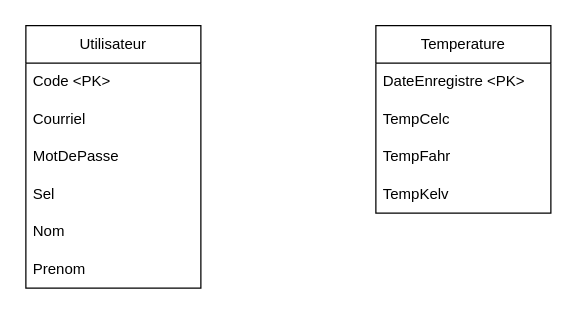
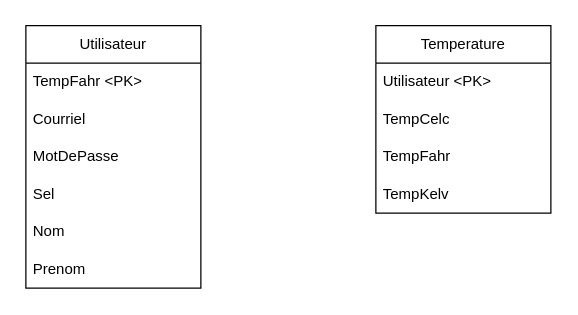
node "Code <PK>": label "Code <PK>" -> "TempFahr <PK>"
node "DateEnregistre <PK>": label "DateEnregistre <PK>" -> "Utilisateur <PK>"
